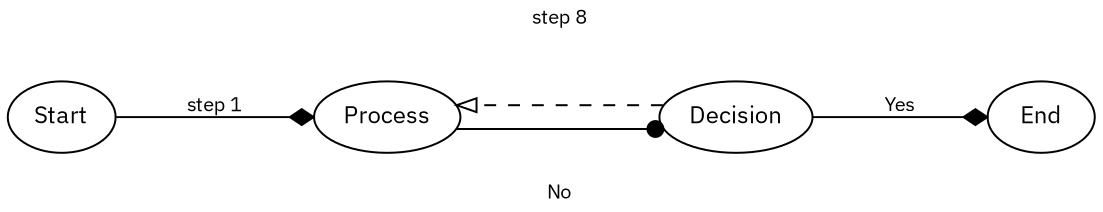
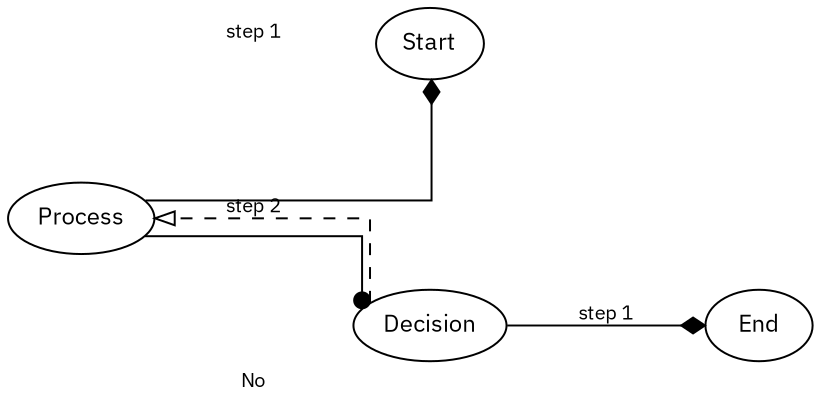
edge "Process" -> "Decision": label "step 8" -> "step 2"
edge "Decision" -> "End": label "Yes" -> "step 1"
edge "Start" -> "Process": reversed
